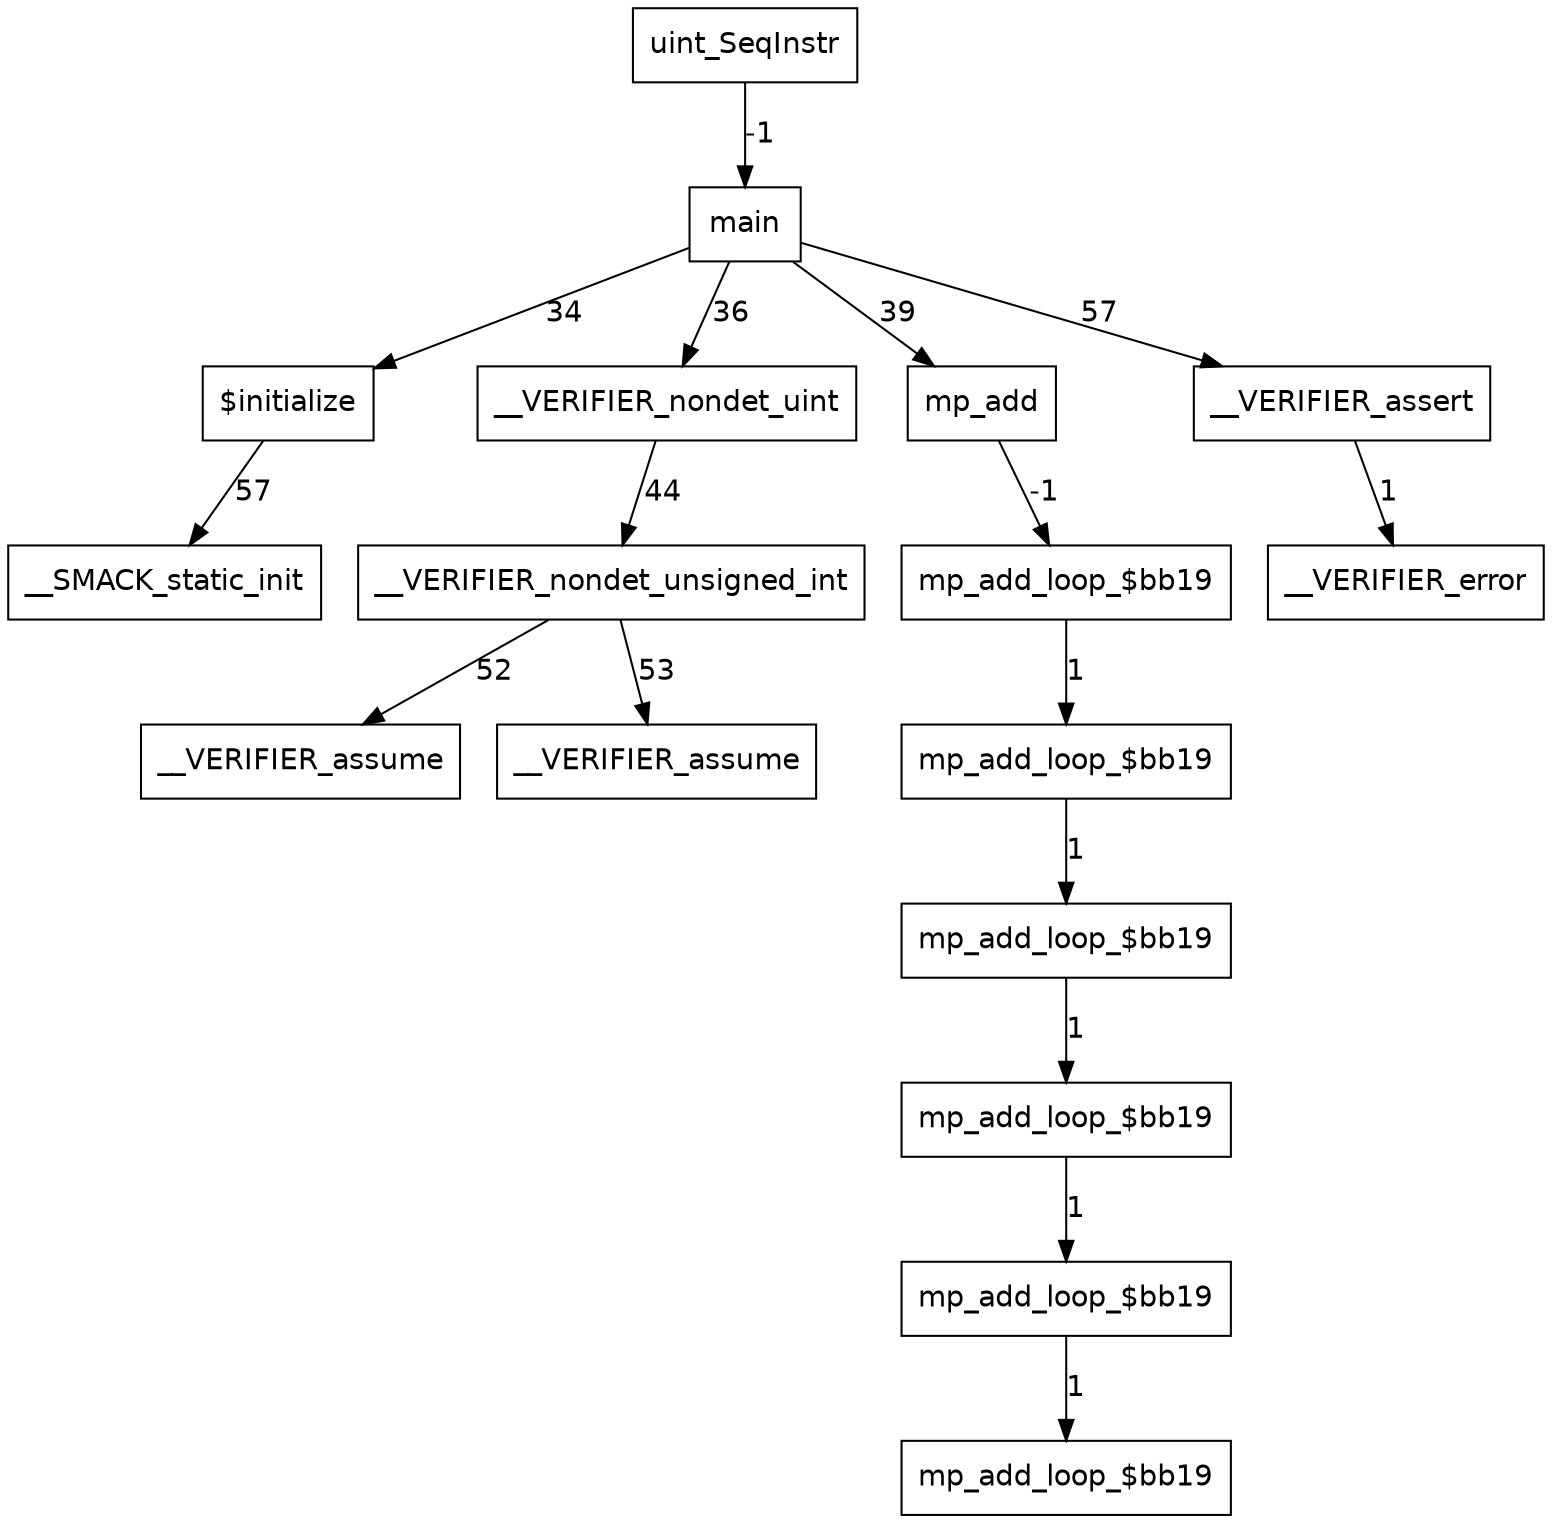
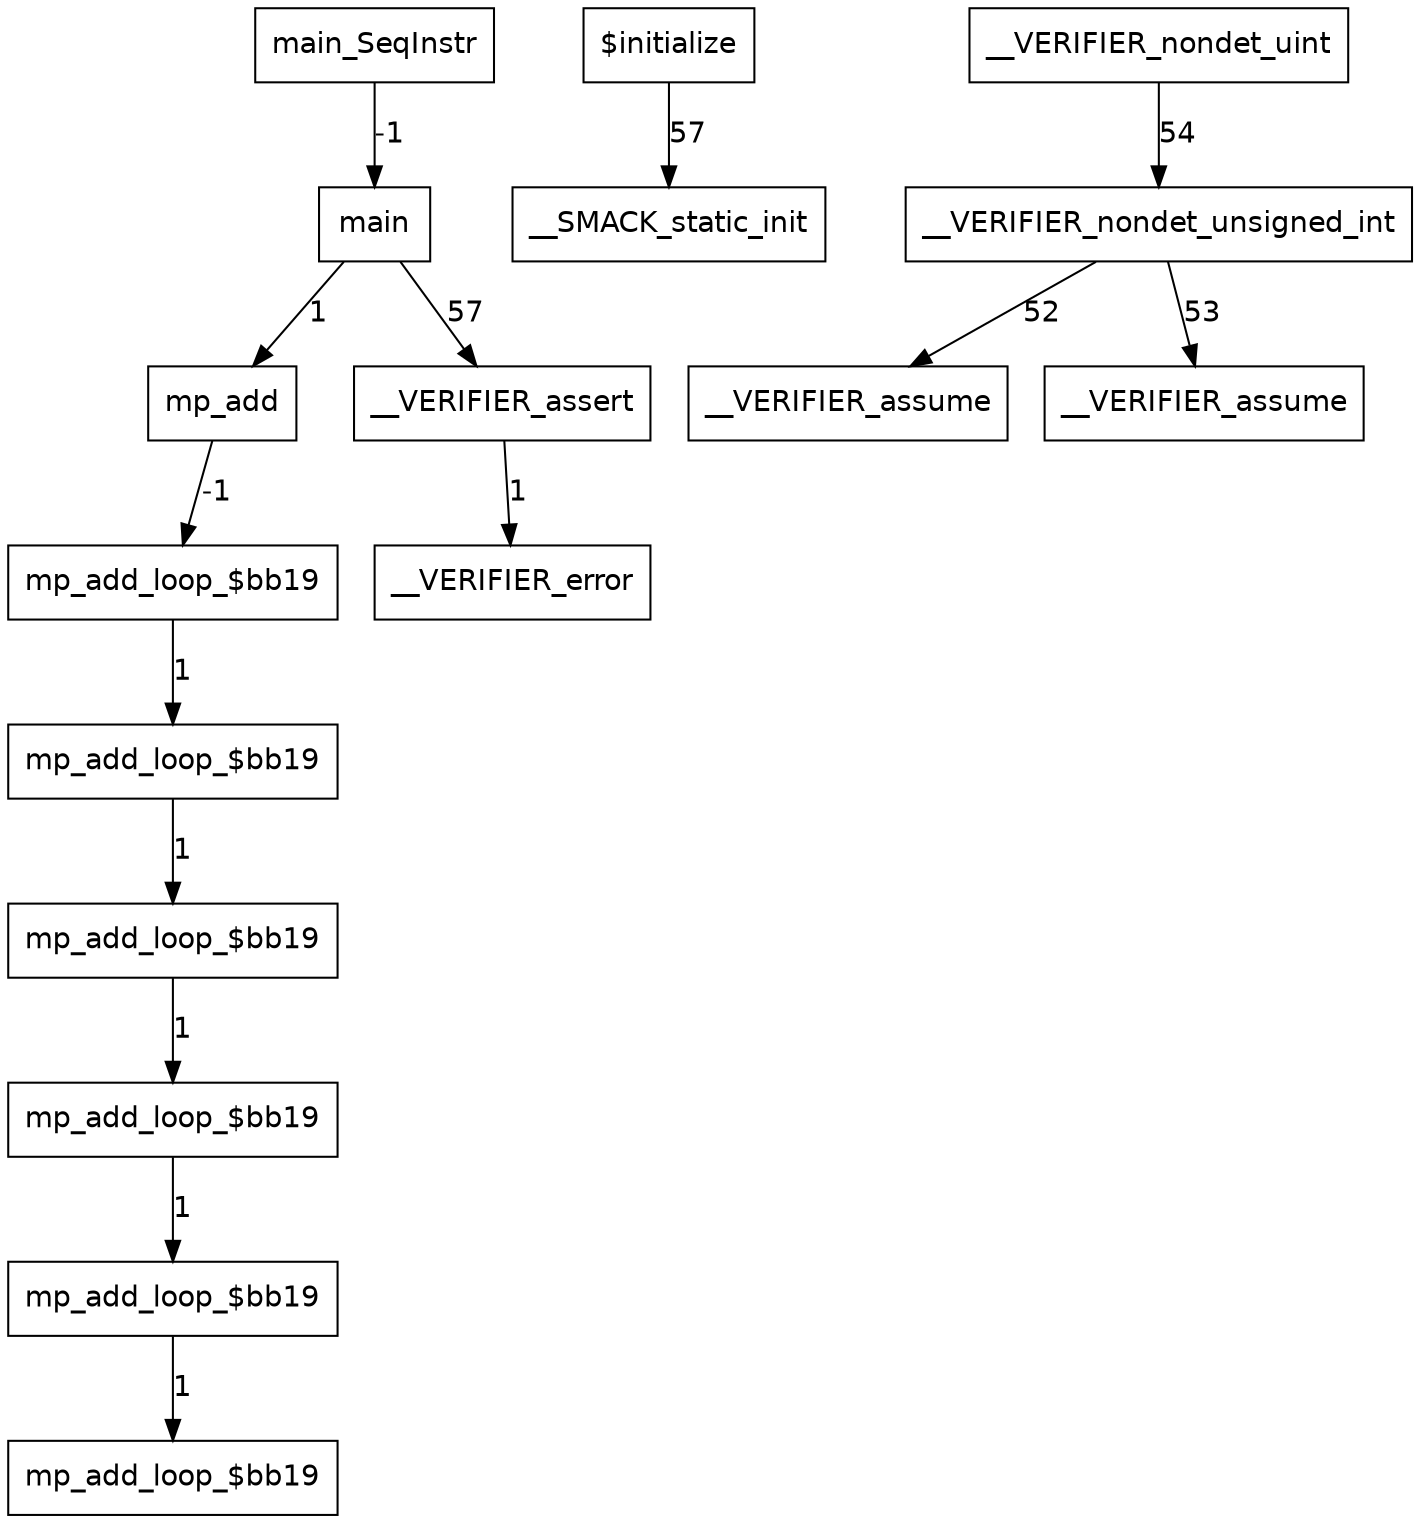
node "uint_SeqInstr": label "uint_SeqInstr" -> "main_SeqInstr"
edge "main" -> "$initialize": removed, label "34"
edge "main" -> "__VERIFIER_nondet_uint": removed, label "36"
edge "main" -> "mp_add": label "39" -> "1"
edge "__VERIFIER_nondet_uint" -> "__VERIFIER_nondet_unsigned_int": label "44" -> "54"
